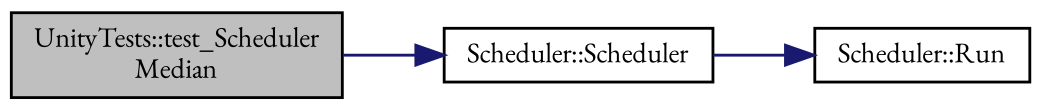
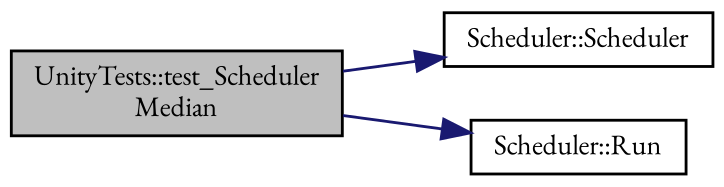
edge "Scheduler::Scheduler" -> "Scheduler::Run": now "UnityTests::test_Scheduler Median" -> "Scheduler::Run"
